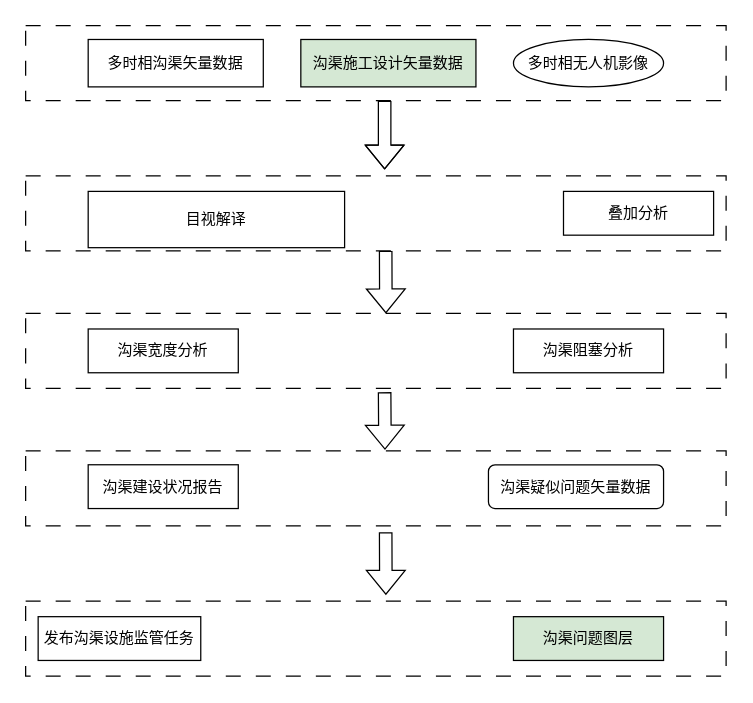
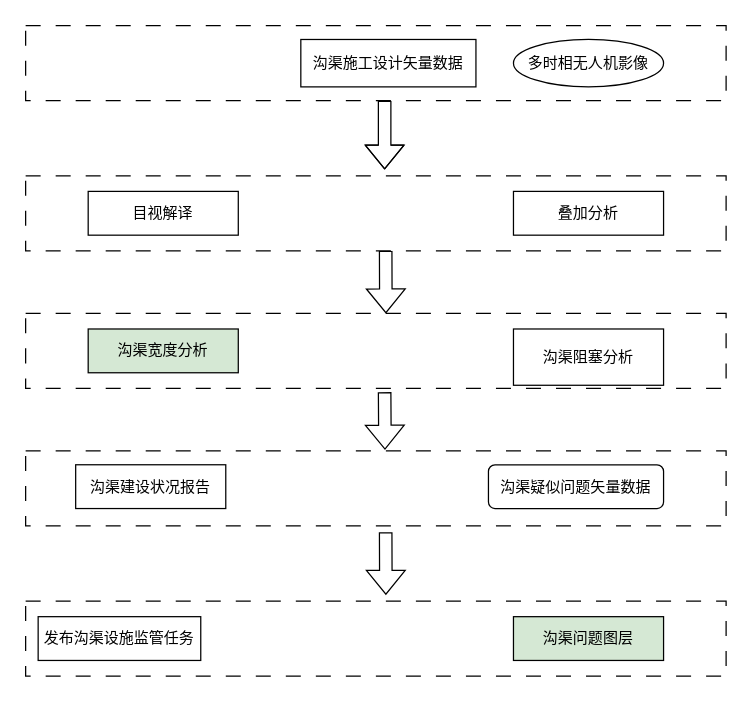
node "多时相沟渠矢量数据": removed
node "沟渠施工设计矢量数据": fillcolor #d5e8d4 -> #ffffff
node "叠加分析": moved (638, 213) -> (588, 213)
node "目视解译": size 256x56 -> 150x44
node "沟渠宽度分析": fillcolor #ffffff -> #d5e8d4
node "沟渠阻塞分析": size 150x44 -> 150x56
node "沟渠建设状况报告": moved (163, 486) -> (151, 486)
